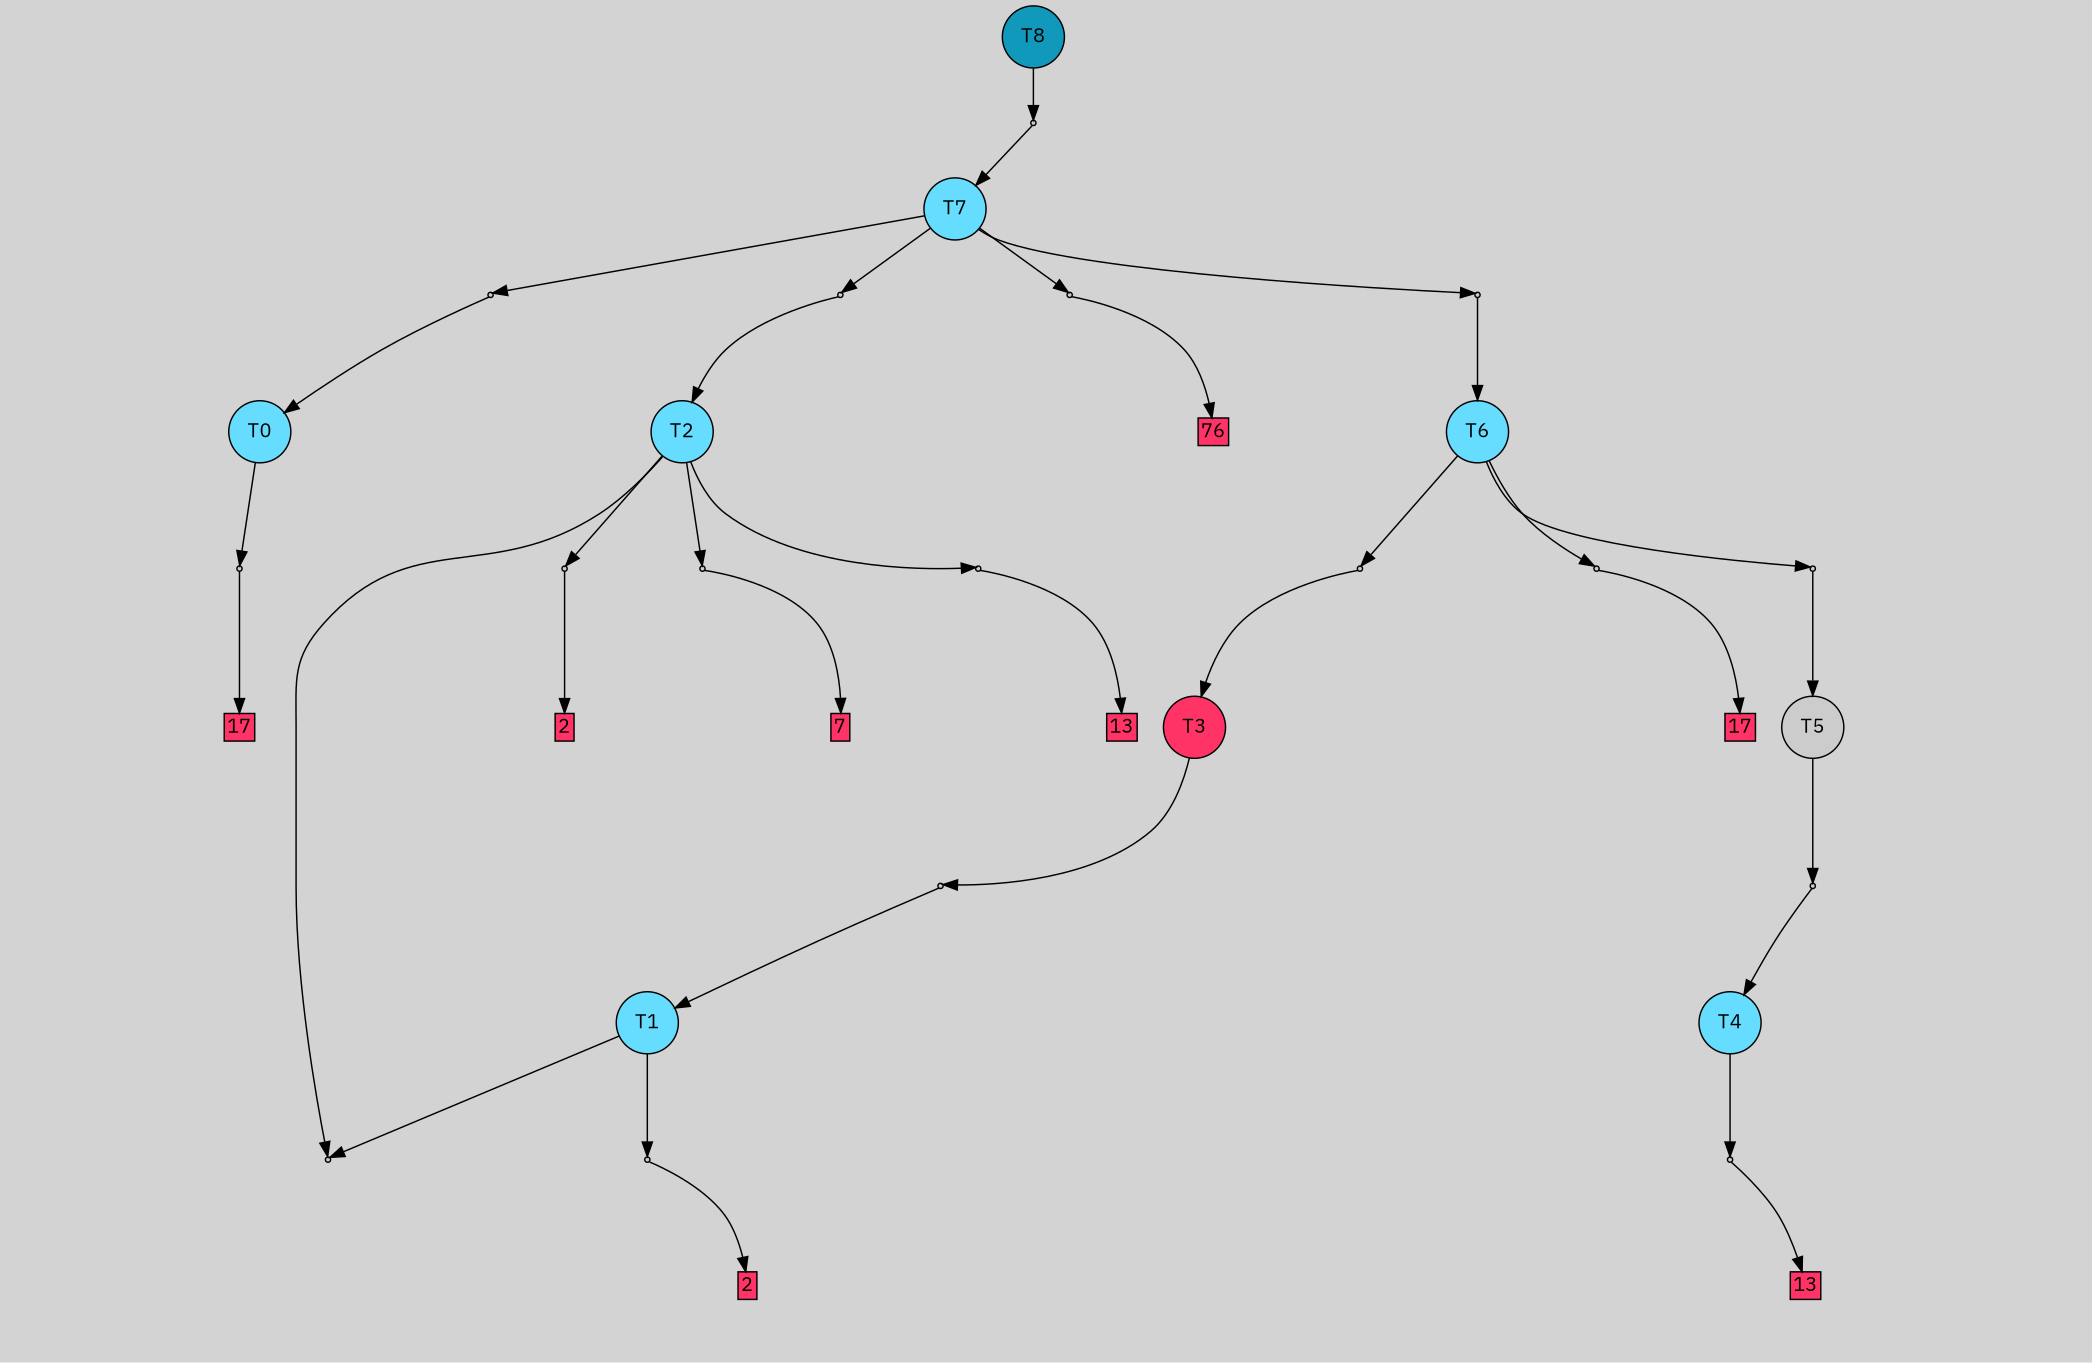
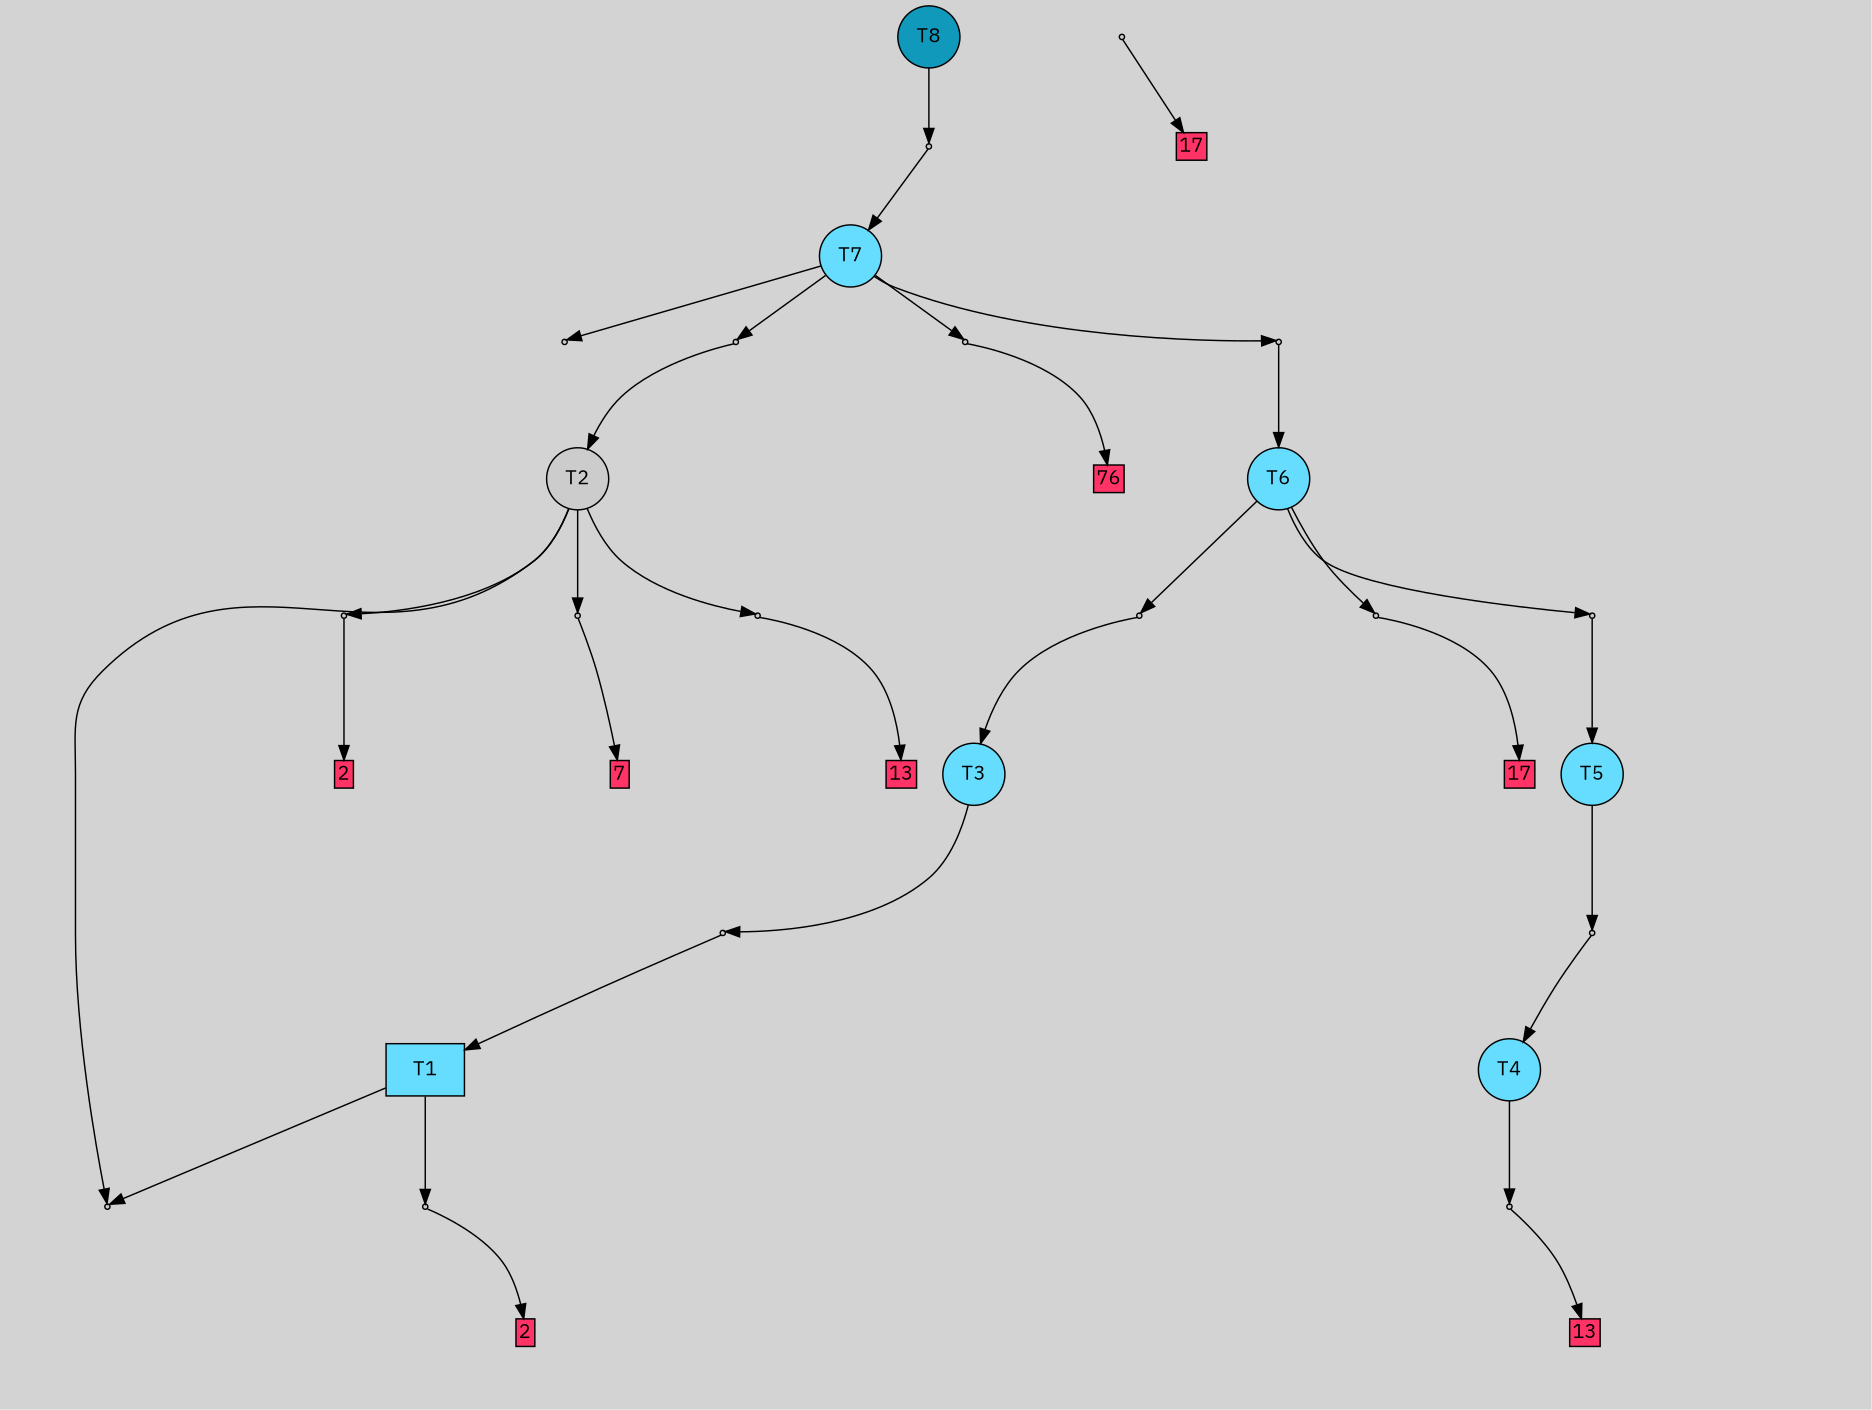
node "T0": removed
node "T2": fillcolor #66ddff -> #cccccc
node "T3": fillcolor #ff3366 -> #66ddff
node "T5": fillcolor #cccccc -> #66ddff
node "T1": shape circle -> box
